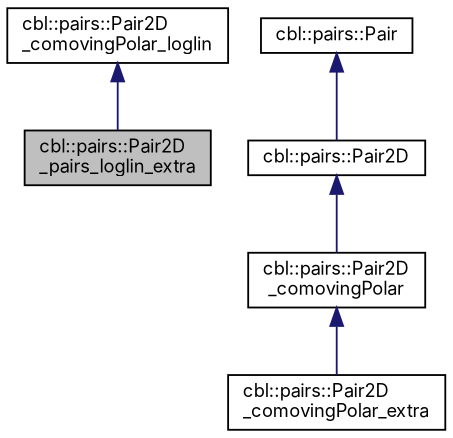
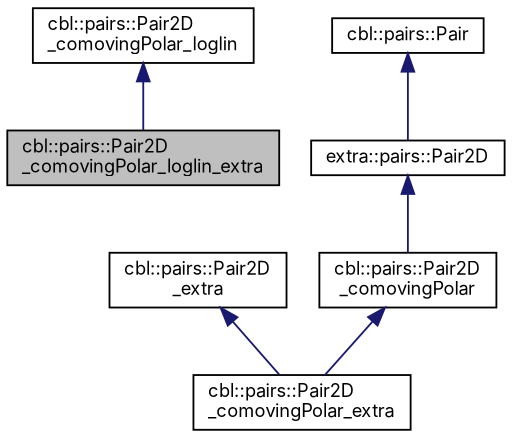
node "cbl::pairs::Pair2D _pairs_loglin_extra": label "cbl::pairs::Pair2D _pairs_loglin_extra" -> "cbl::pairs::Pair2D _comovingPolar_loglin_extra"
node "cbl::pairs::Pair2D": label "cbl::pairs::Pair2D" -> "extra::pairs::Pair2D"
node "cbl::pairs::Pair2D _extra": added
